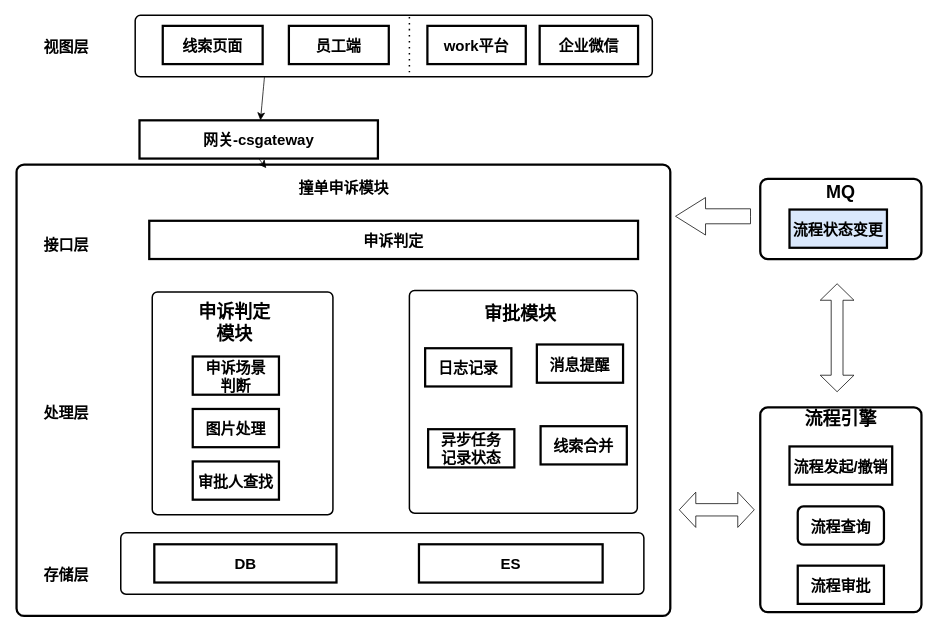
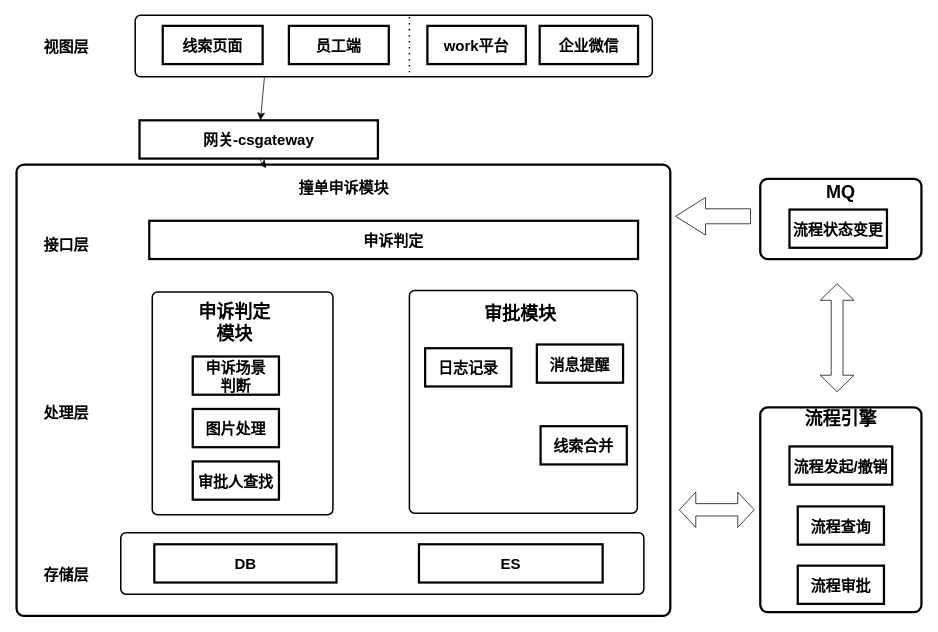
node "流程状态变更": fillcolor #dae8fc -> #ffffff
node "异步任务 记录状态": removed
node "流程查询": shape rounded rectangle -> rectangle
